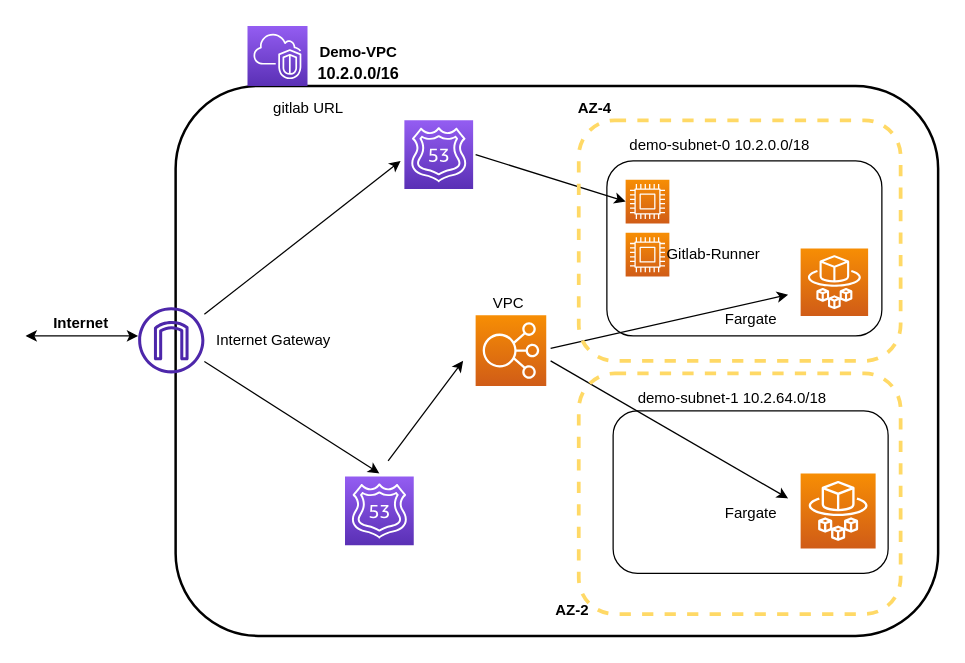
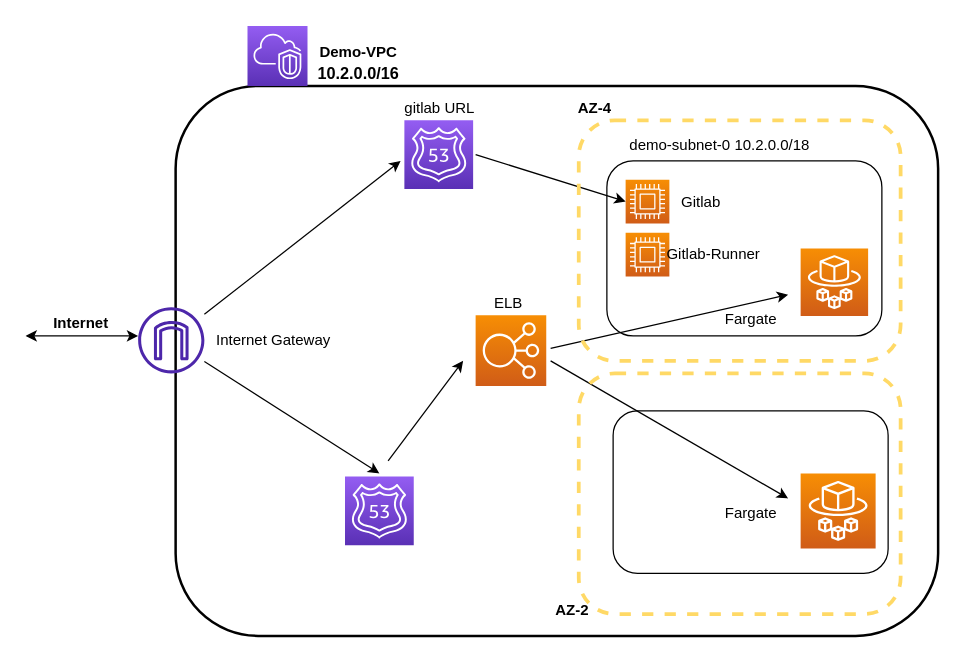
node "gitlab URL": moved (308, 108) -> (439, 108)
node "Gitlab": added
node "VPC": label "VPC" -> "ELB"
node "demo-subnet-1 10.2.64.0/18": removed
